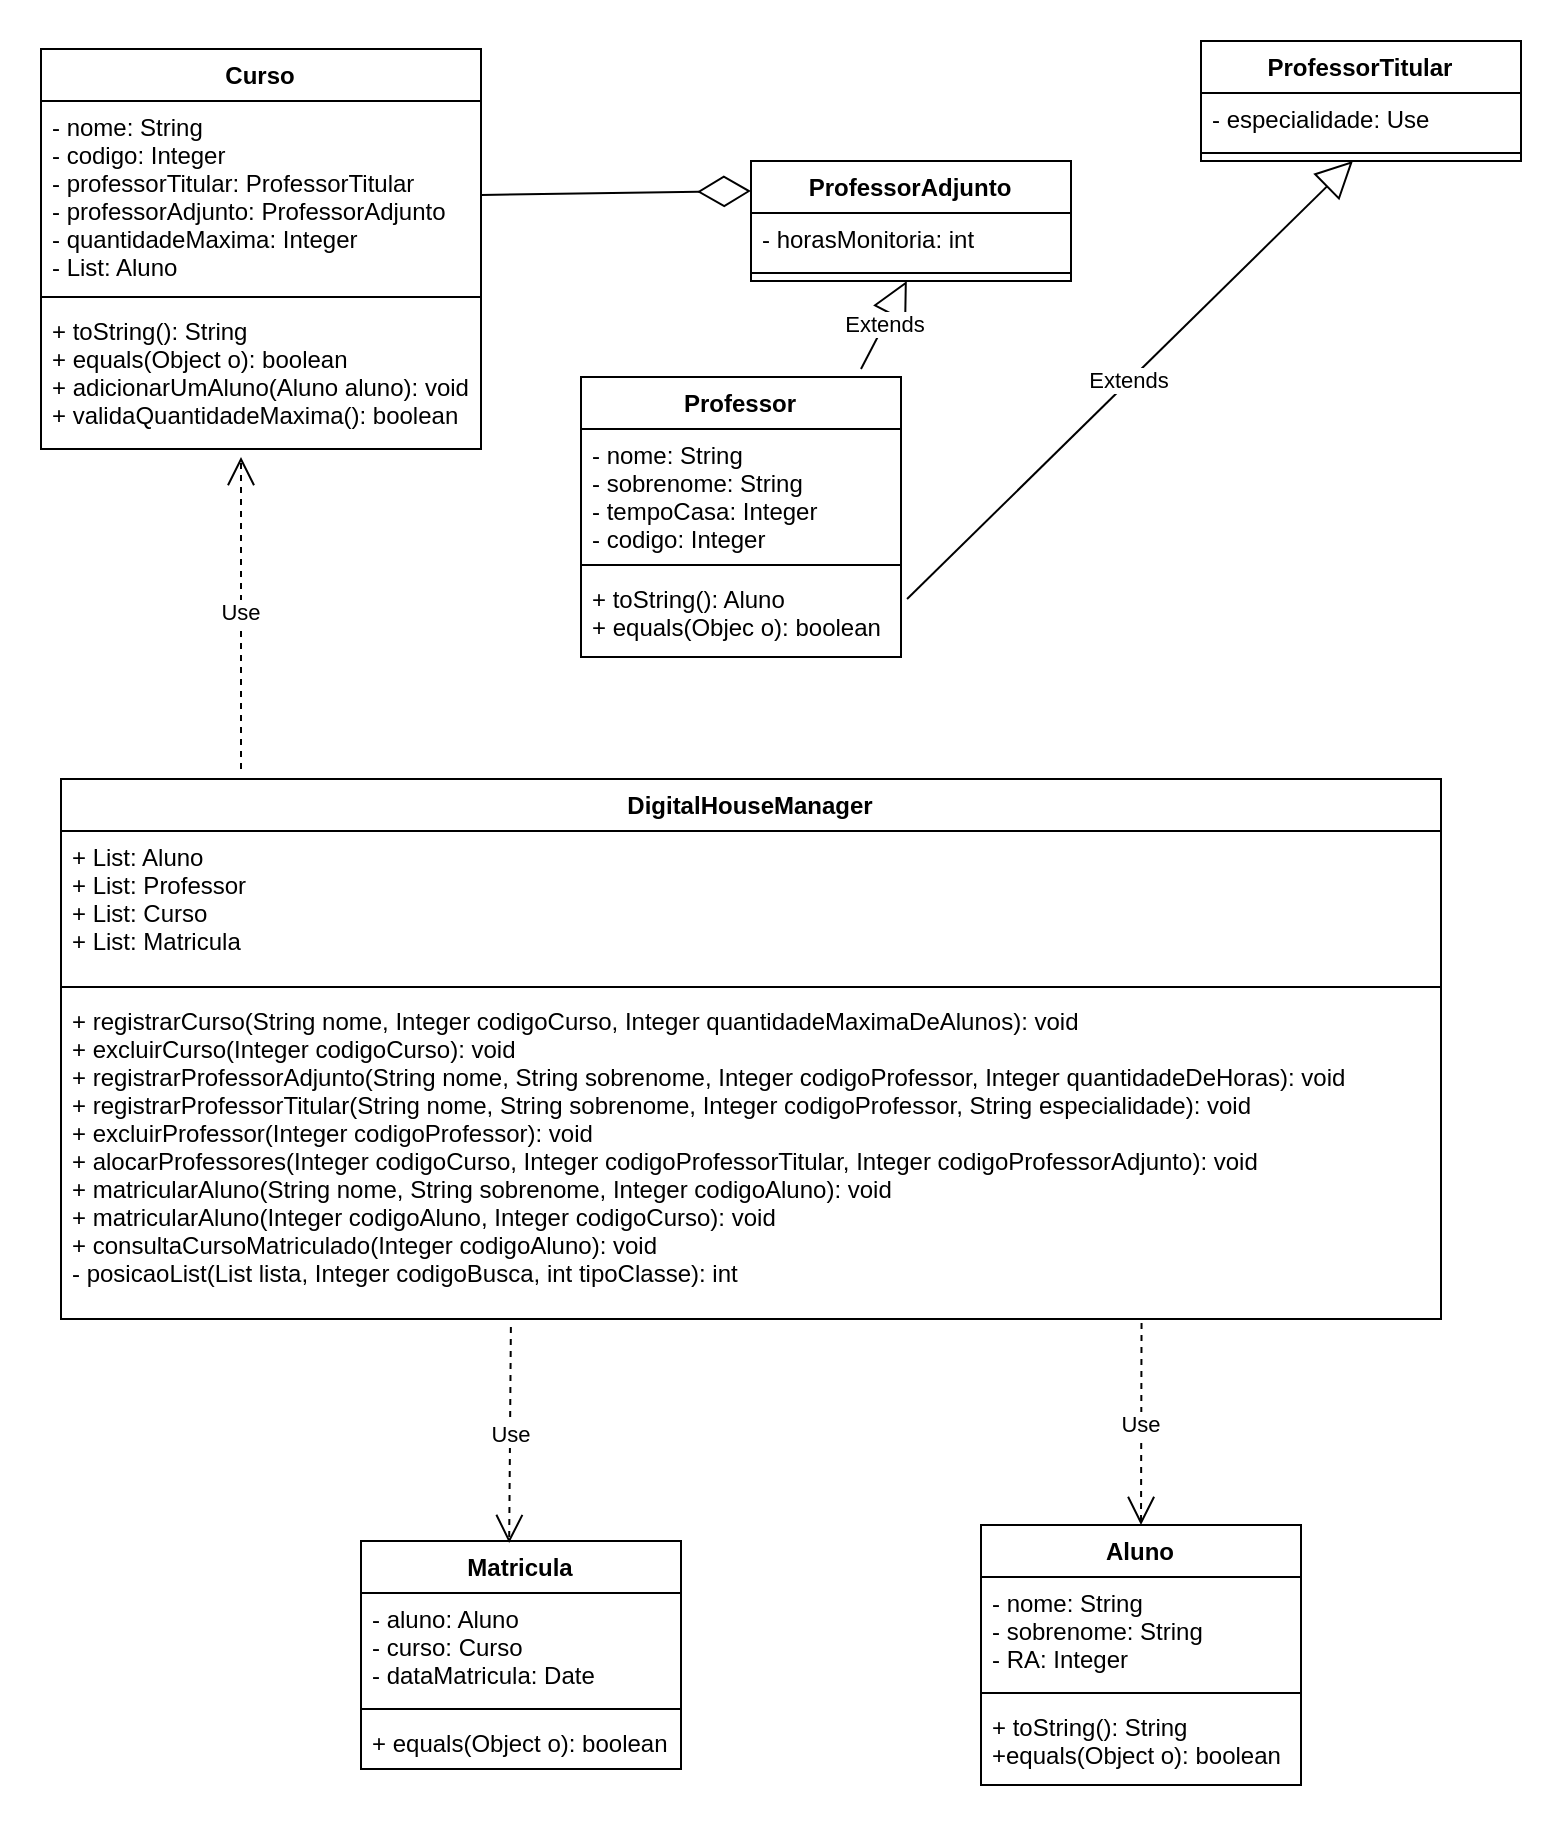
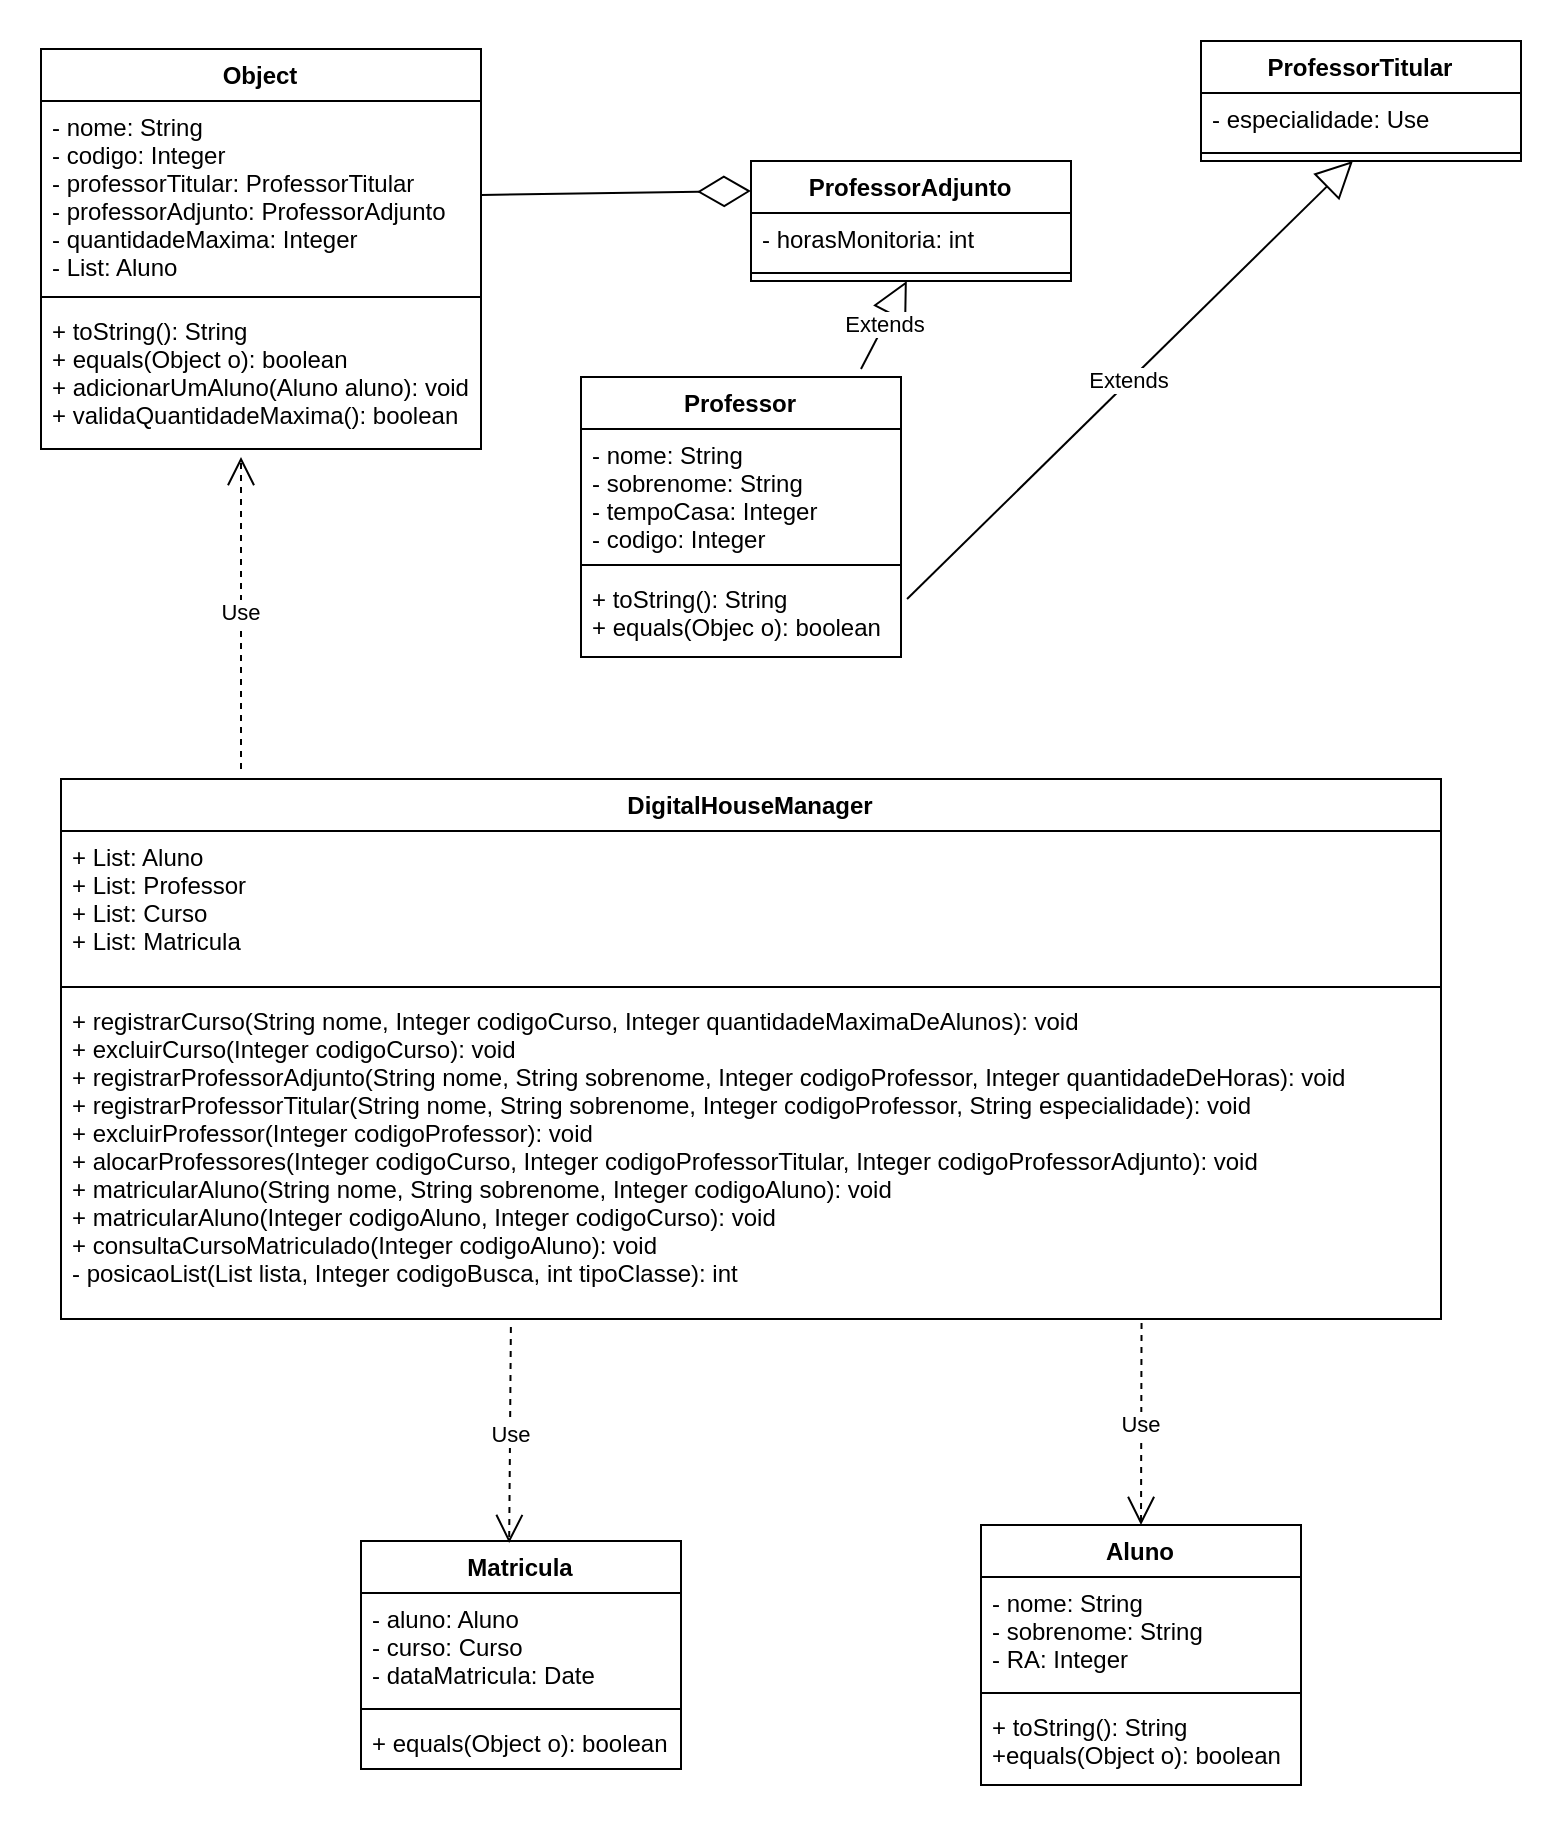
node "Curso": label "Curso" -> "Object"
node "+ toString(): Aluno + equals(Objec o): boolean": label "+ toString(): Aluno + equals(Objec o): boolean" -> "+ toString(): String + equals(Objec o): boolean"
